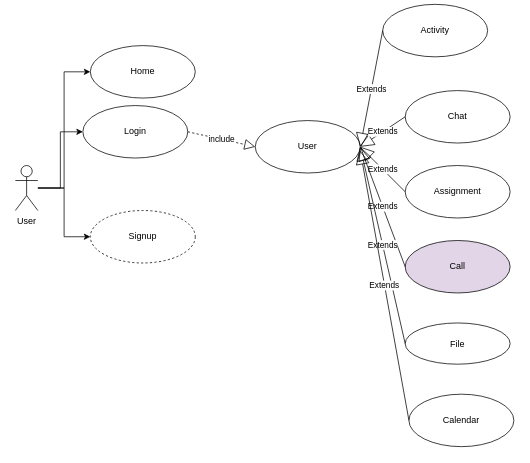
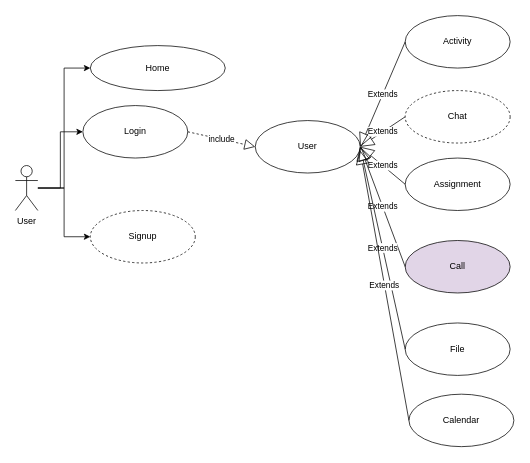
node "Activity": moved (435, 30) -> (458, 42)
node "Home": size 105x53 -> 135x45
node "Chat": style solid -> dashed
node "Assignment": moved (458, 192) -> (458, 184)
node "File": size 105x41 -> 105x53
